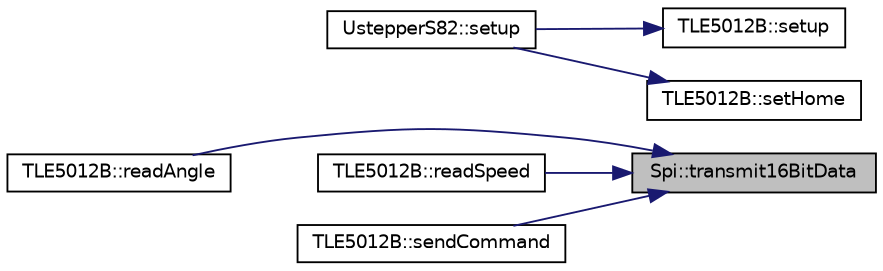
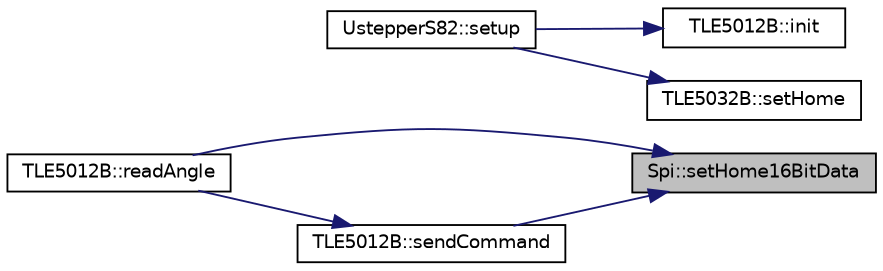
node "TLE5012B::setup": label "TLE5012B::setup" -> "TLE5012B::init"
node "TLE5012B::setHome": label "TLE5012B::setHome" -> "TLE5032B::setHome"
node "TLE5012B::readSpeed": removed
node "Spi::transmit16BitData": label "Spi::transmit16BitData" -> "Spi::setHome16BitData"
edge "TLE5012B::readAngle" -> "TLE5012B::sendCommand": added
